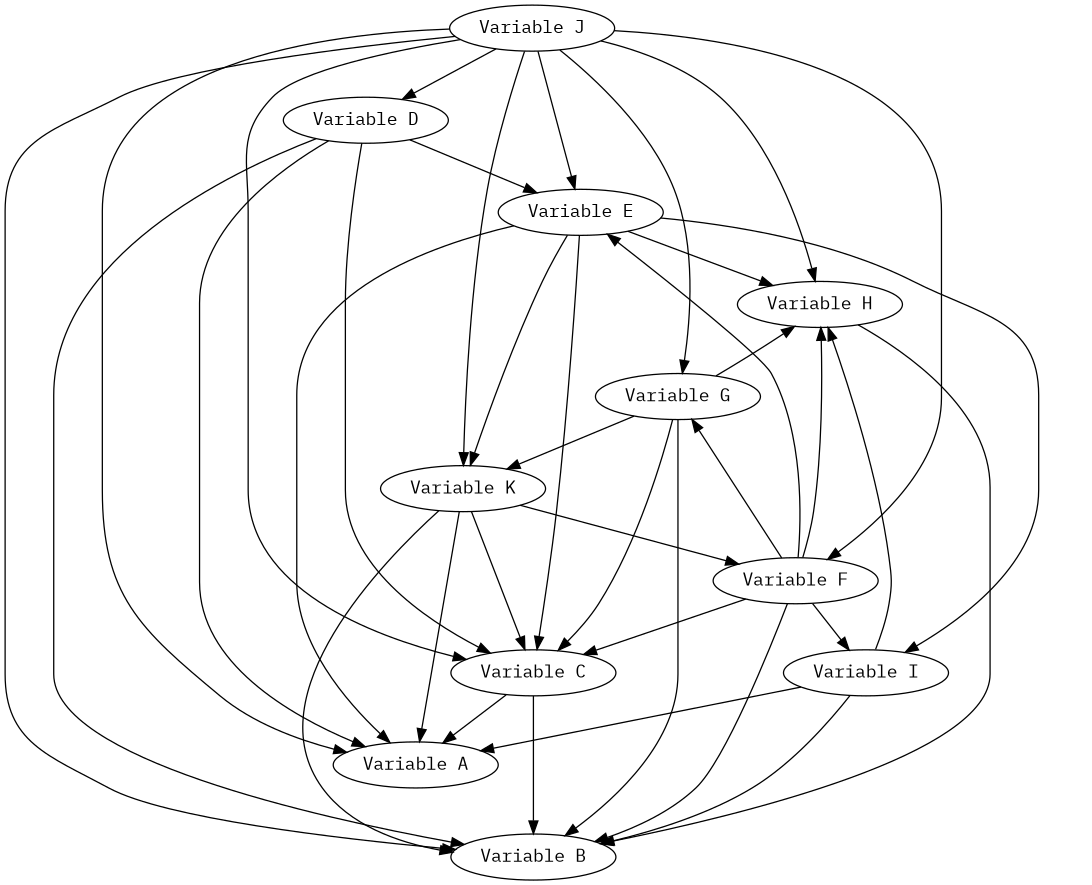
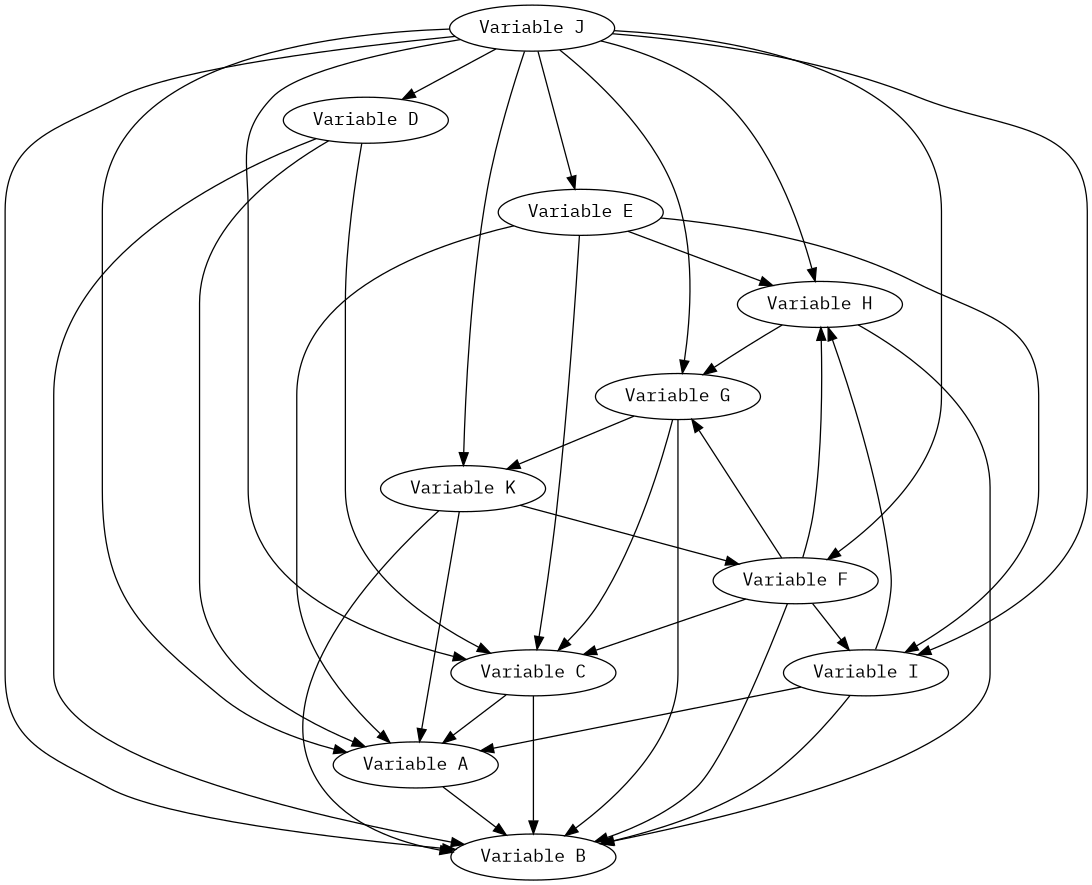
edge "Variable D" -> "Variable E": removed
edge "Variable J" -> "Variable I": added
edge "Variable E" -> "Variable K": removed
edge "Variable G" -> "Variable H": reversed
edge "Variable F" -> "Variable E": removed
edge "Variable K" -> "Variable C": removed
edge "Variable A" -> "Variable B": added
